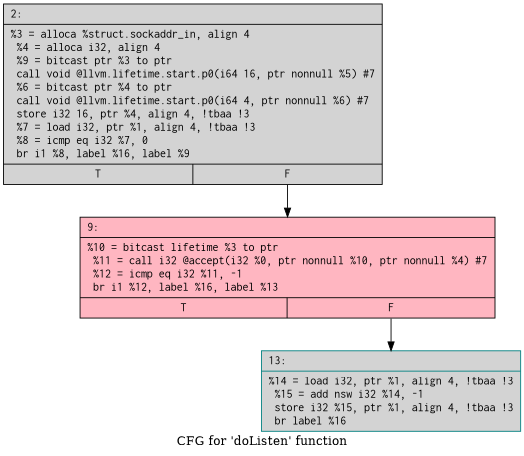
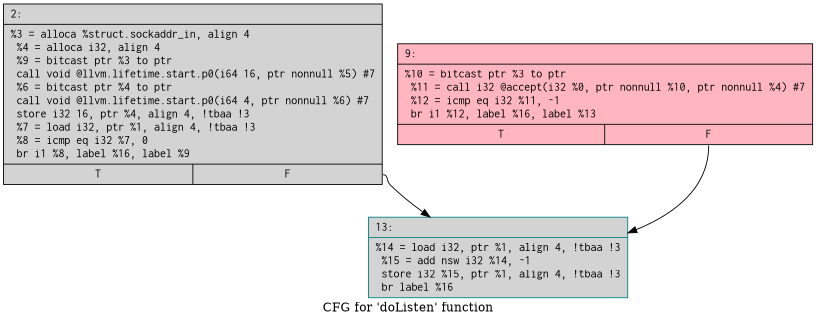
edge "2:" -> "9:": now "2:" -> "13:"
node "9:": text "%10 = bitcast lifetime %3 to ptr" -> "%10 = bitcast ptr %3 to ptr"
